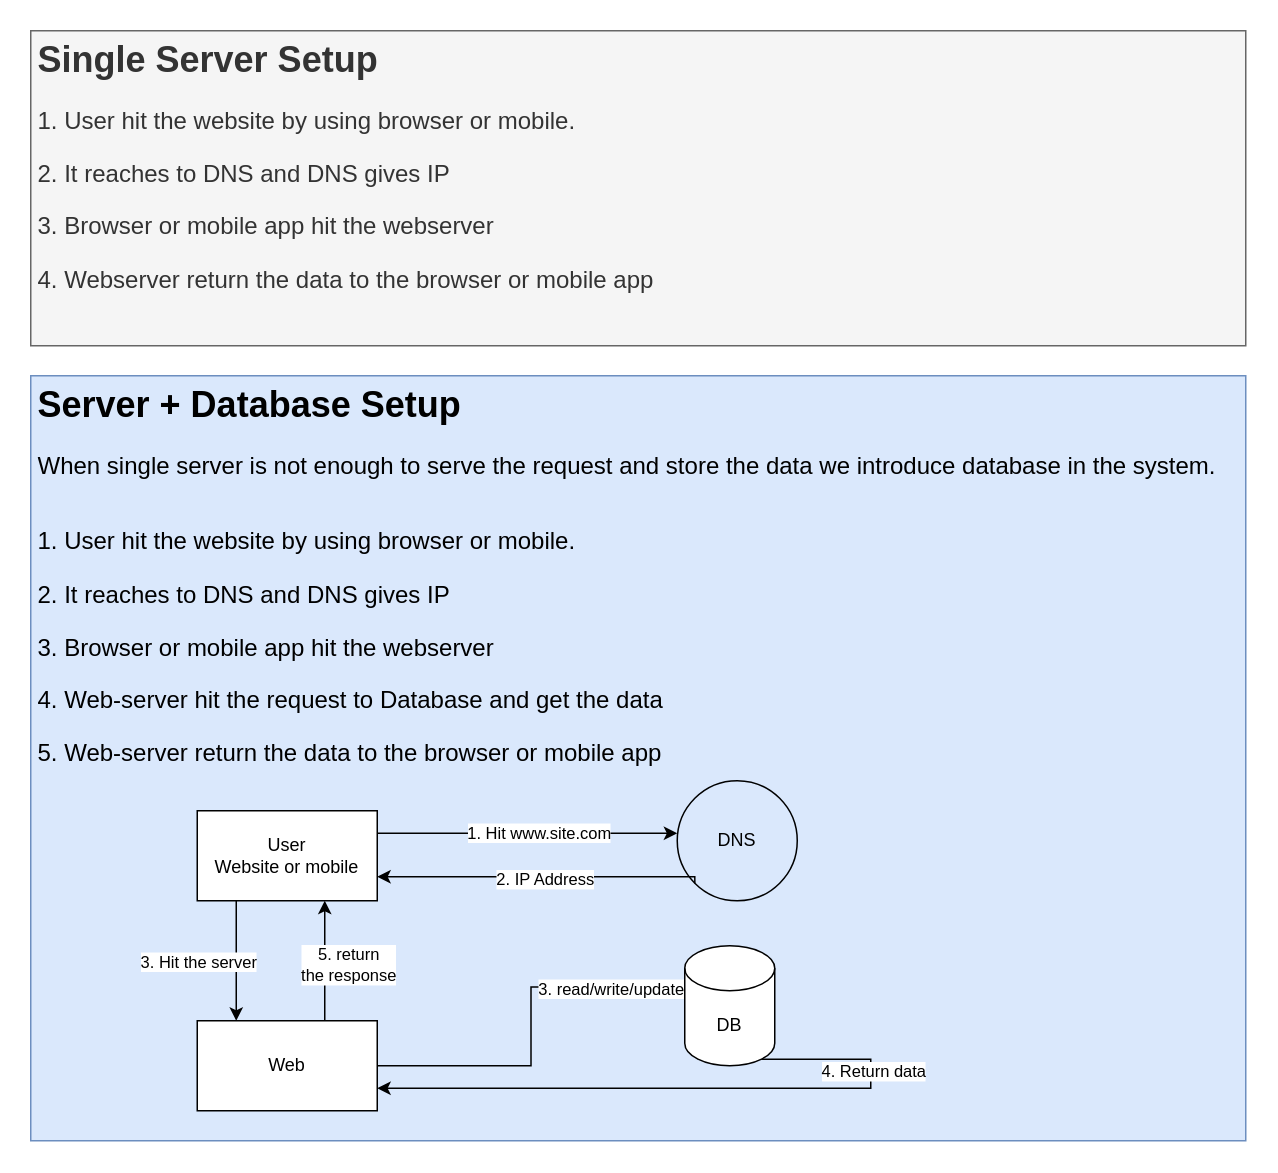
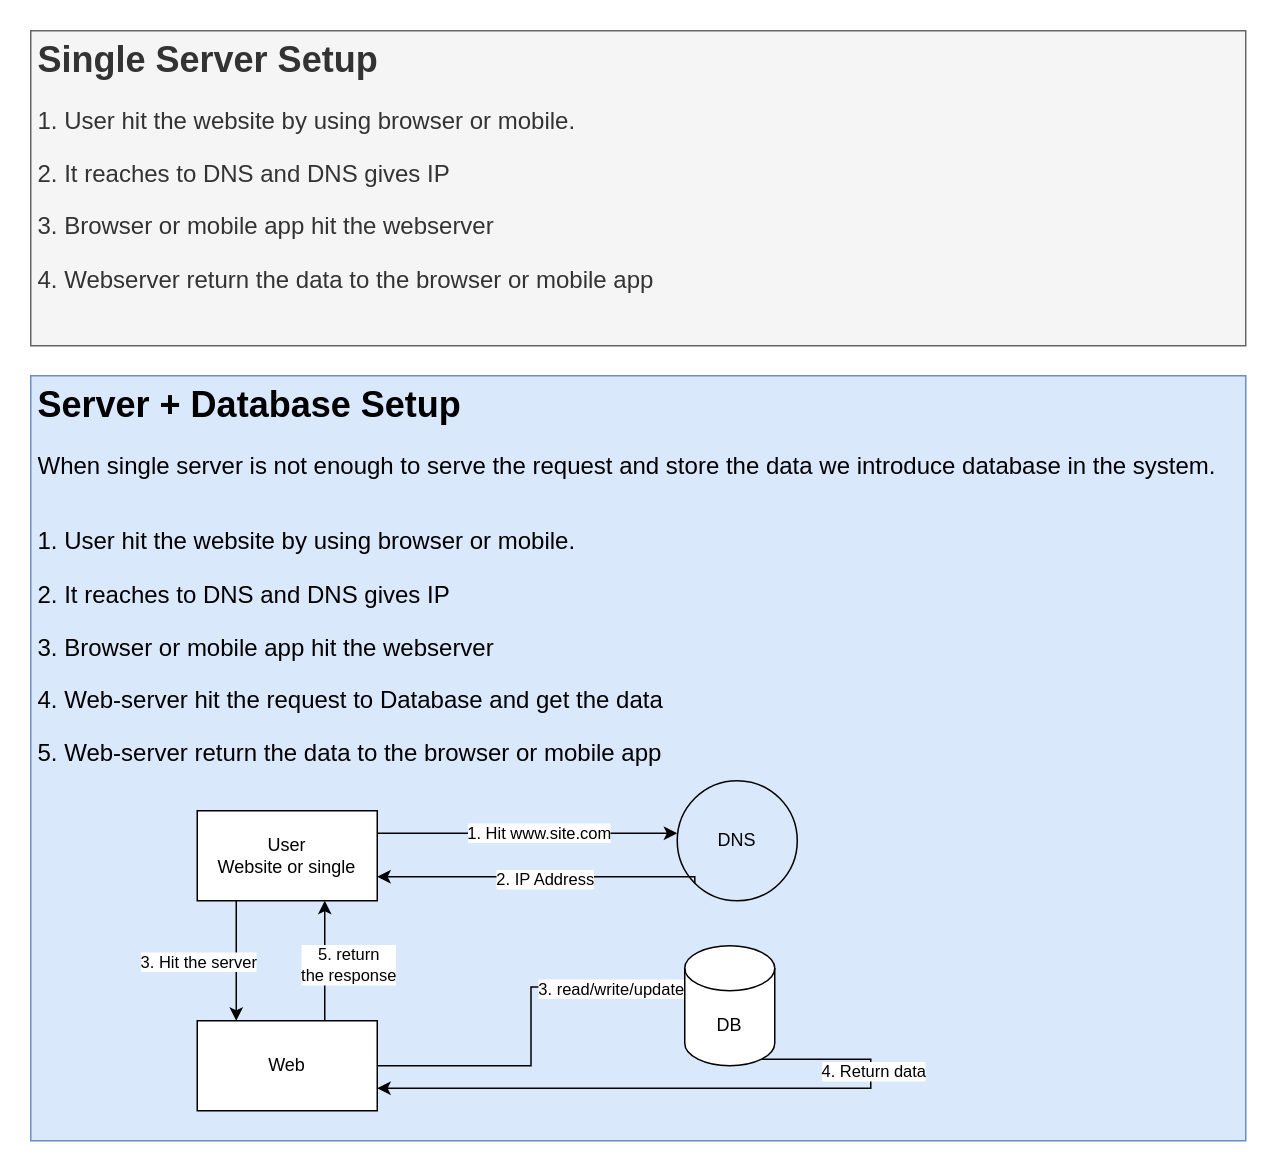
node "User Website or mobile": label "User Website or mobile" -> "User Website or single"
